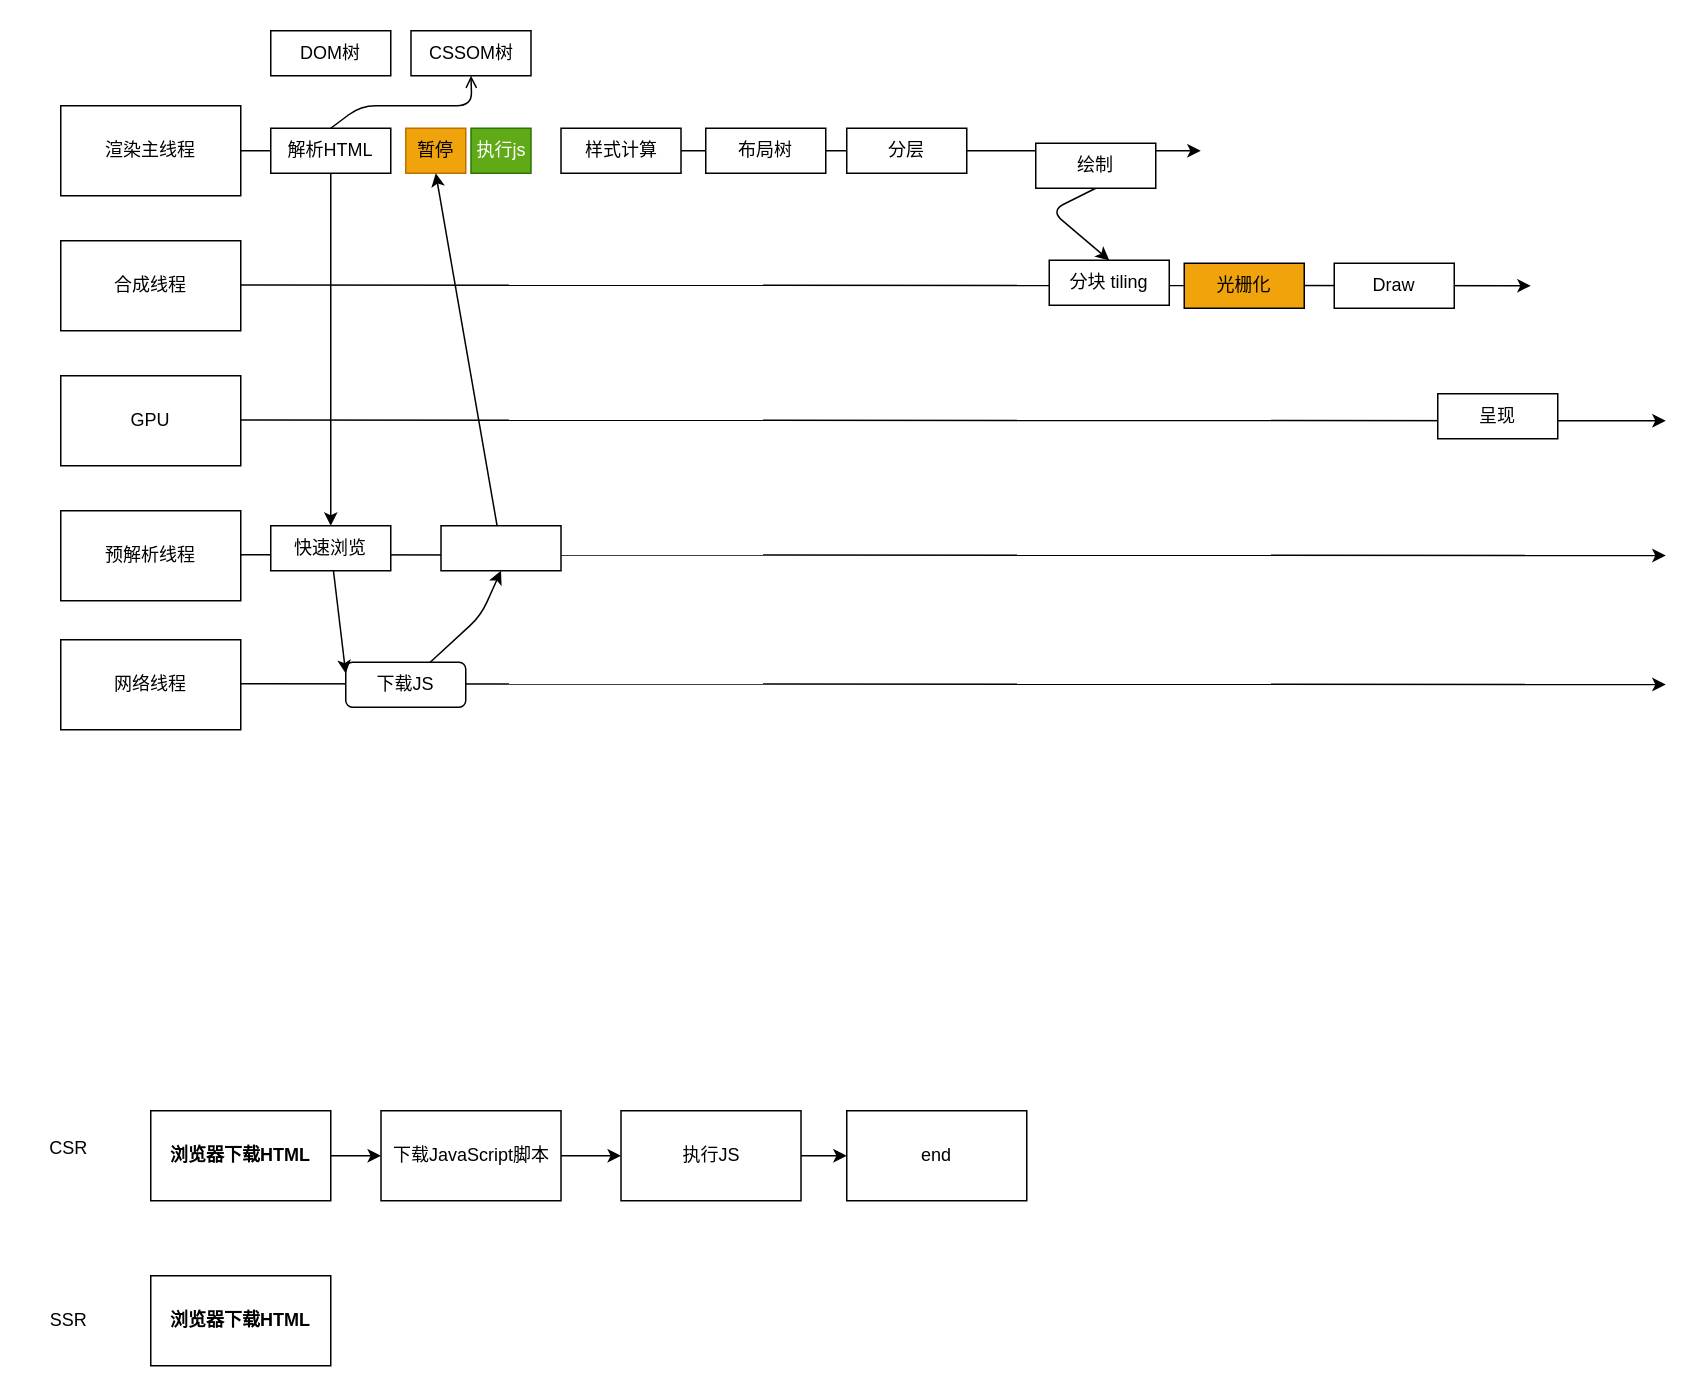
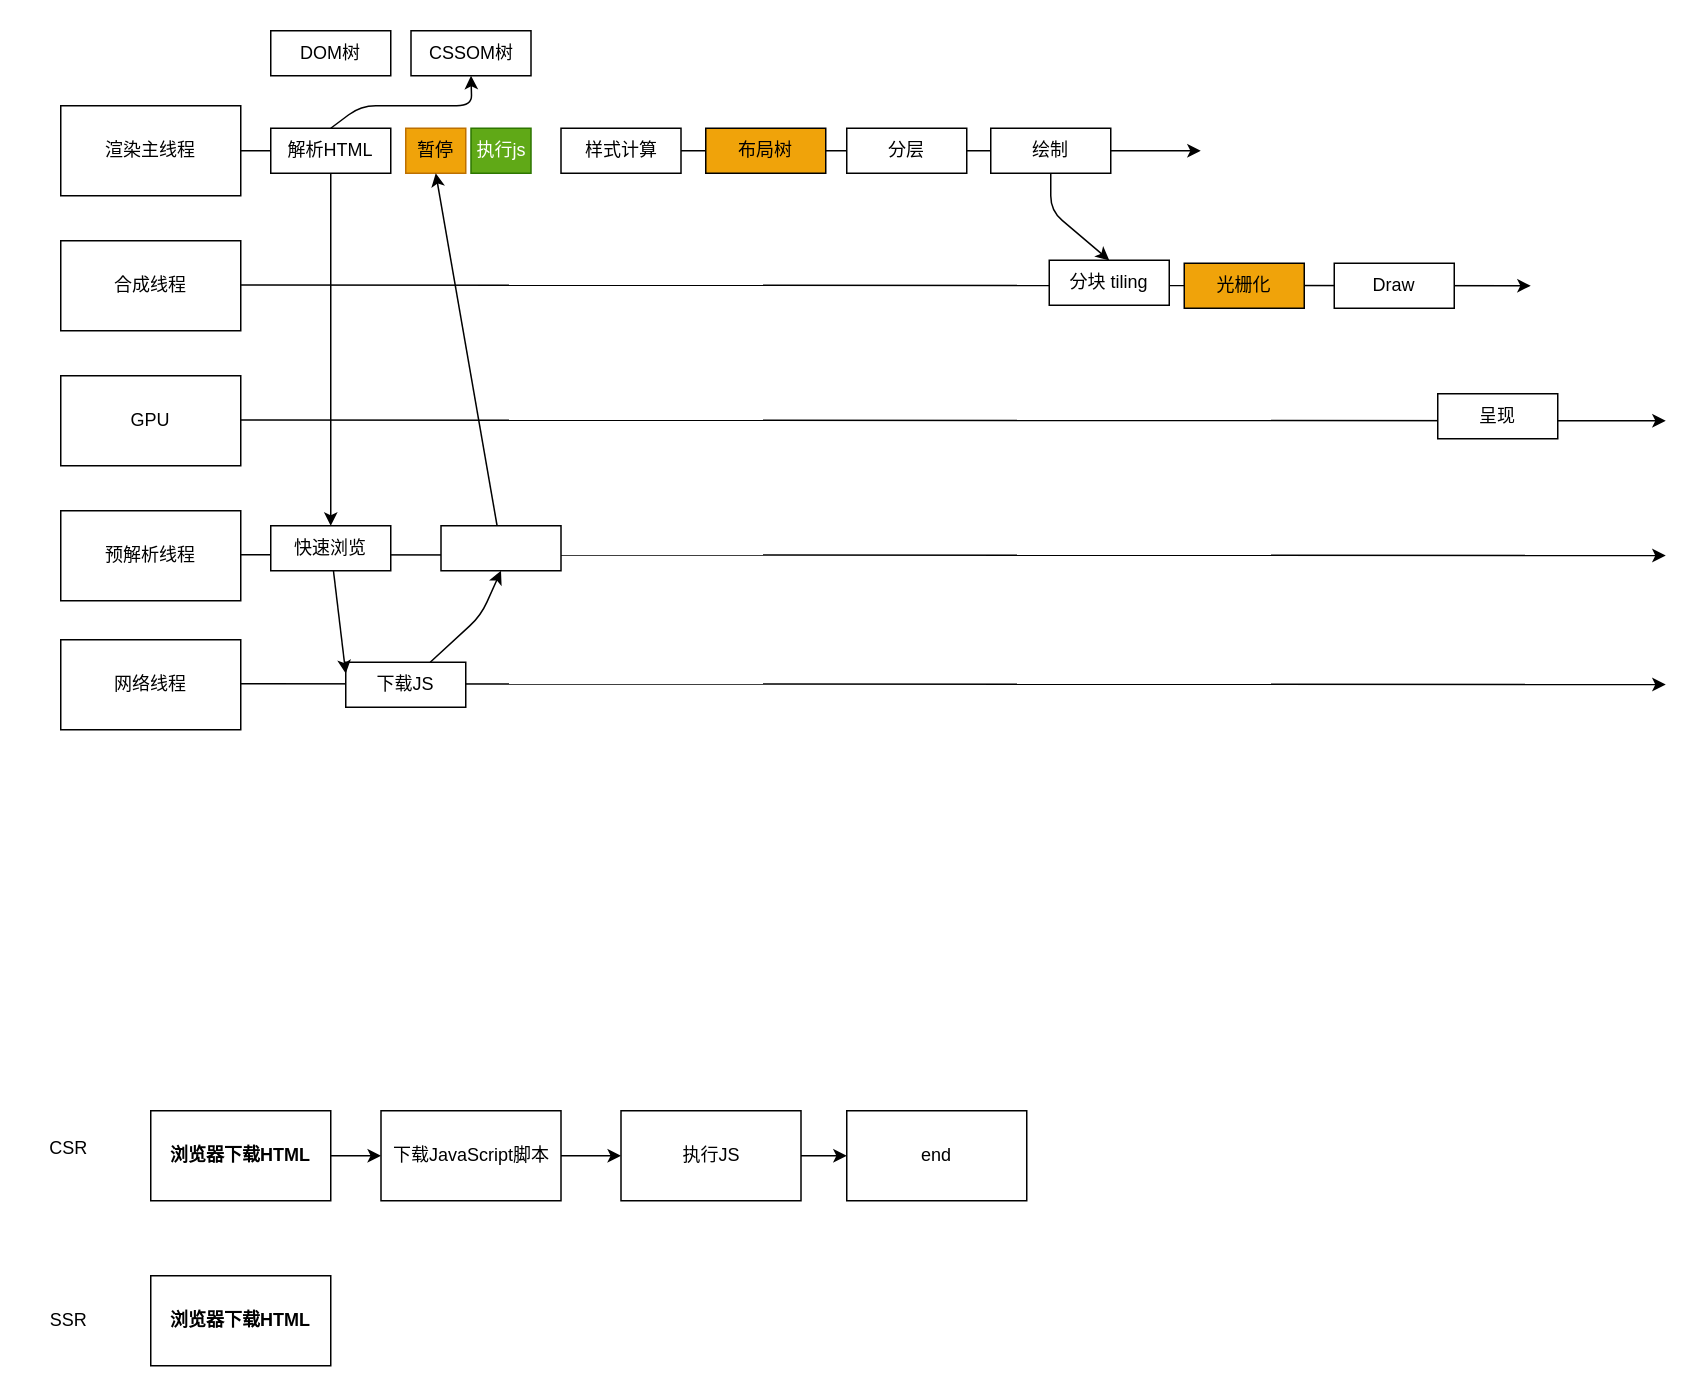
edge "解析HTML" -> "CSSOM树": arrowhead open -> classic
node "布局树": fillcolor #ffffff -> #f0a30a
node "绘制": moved (1096, 166) -> (1051, 151)
node "下载JS": shape rounded rectangle -> rectangle
